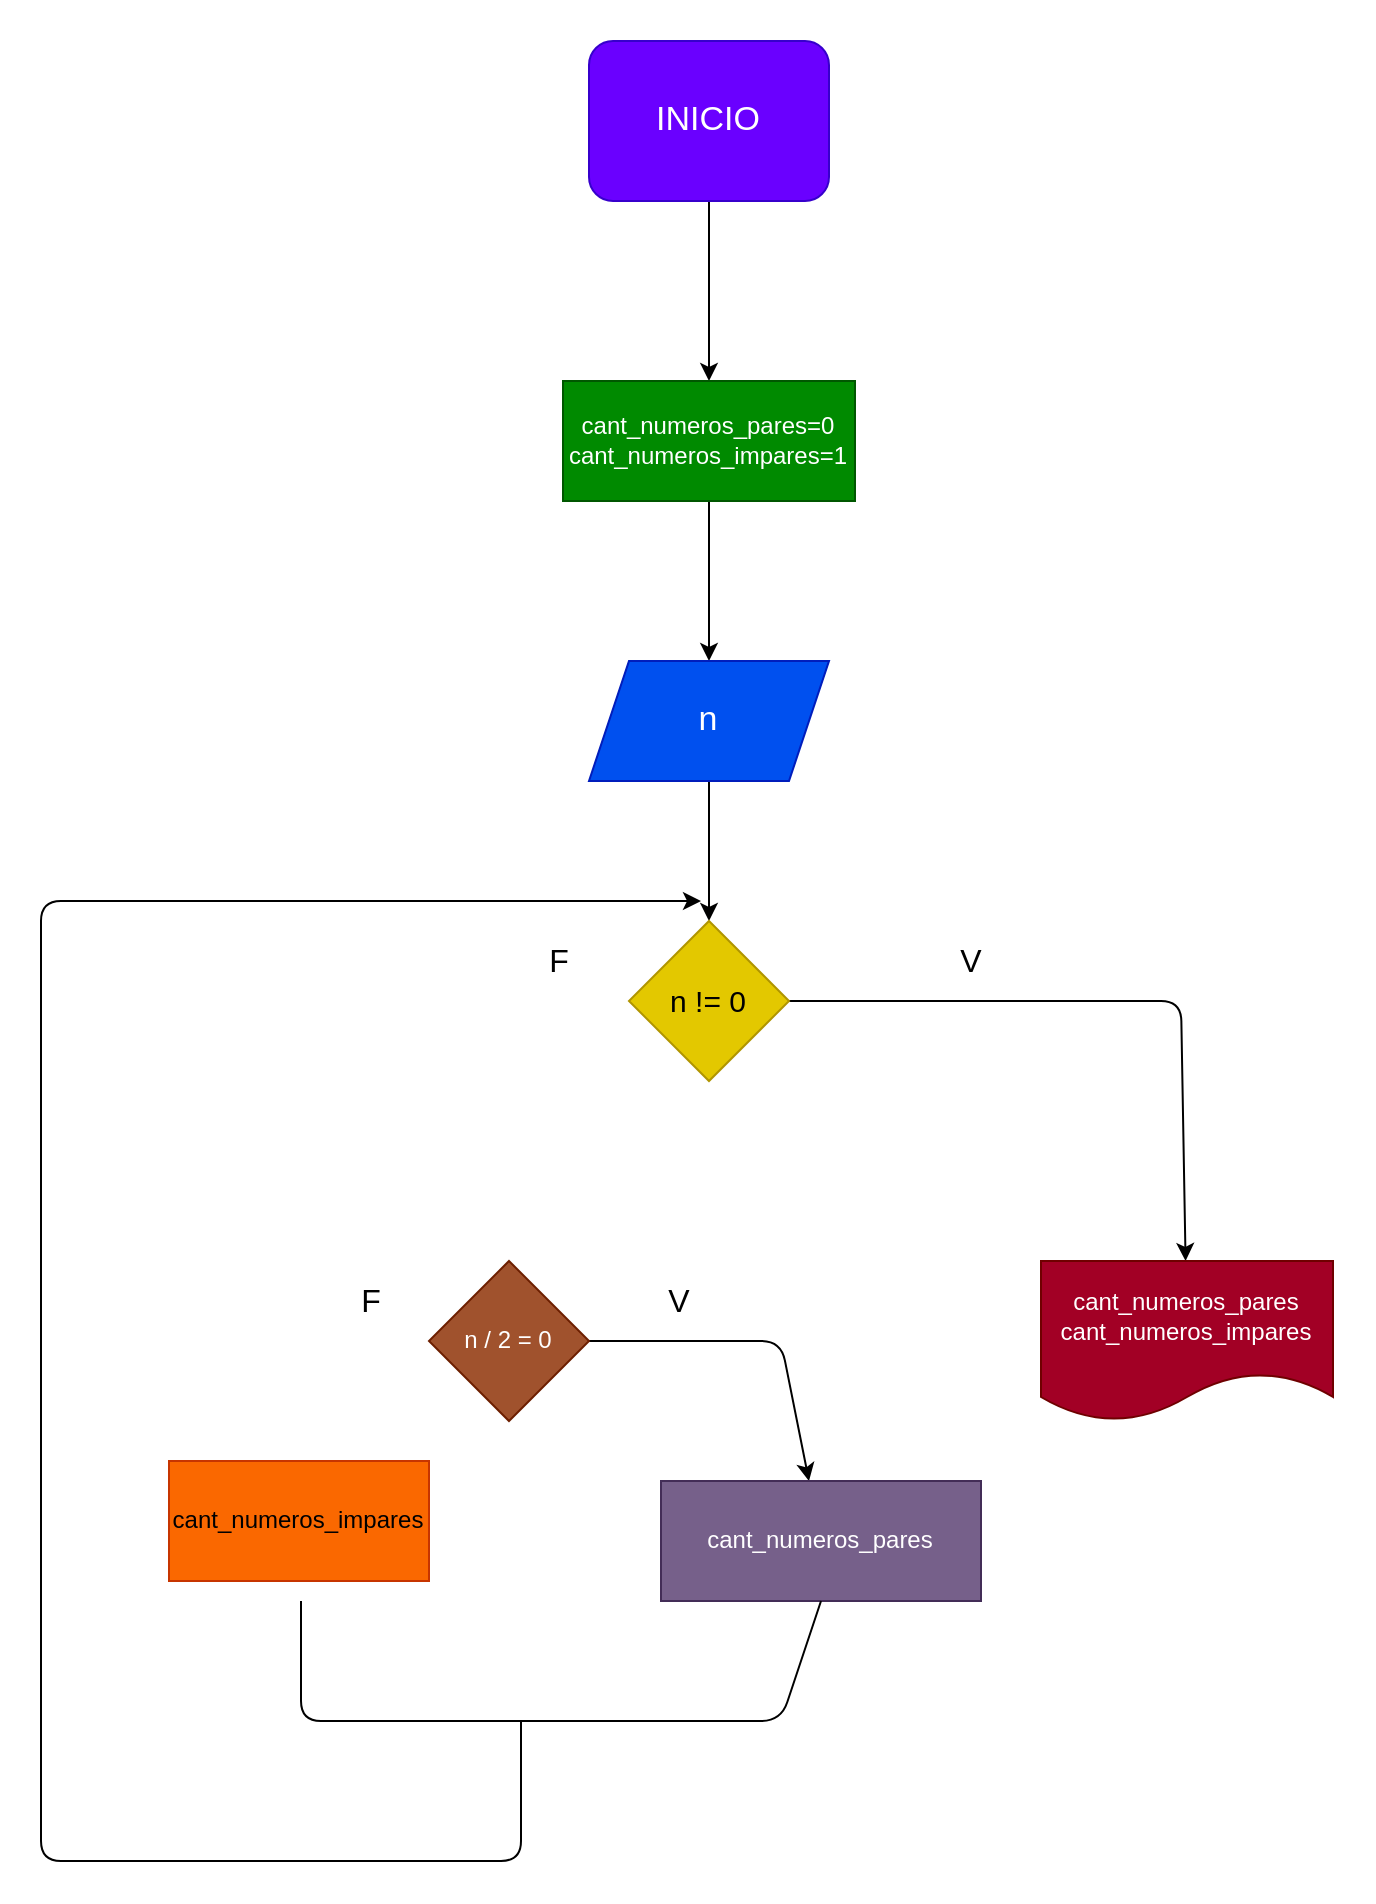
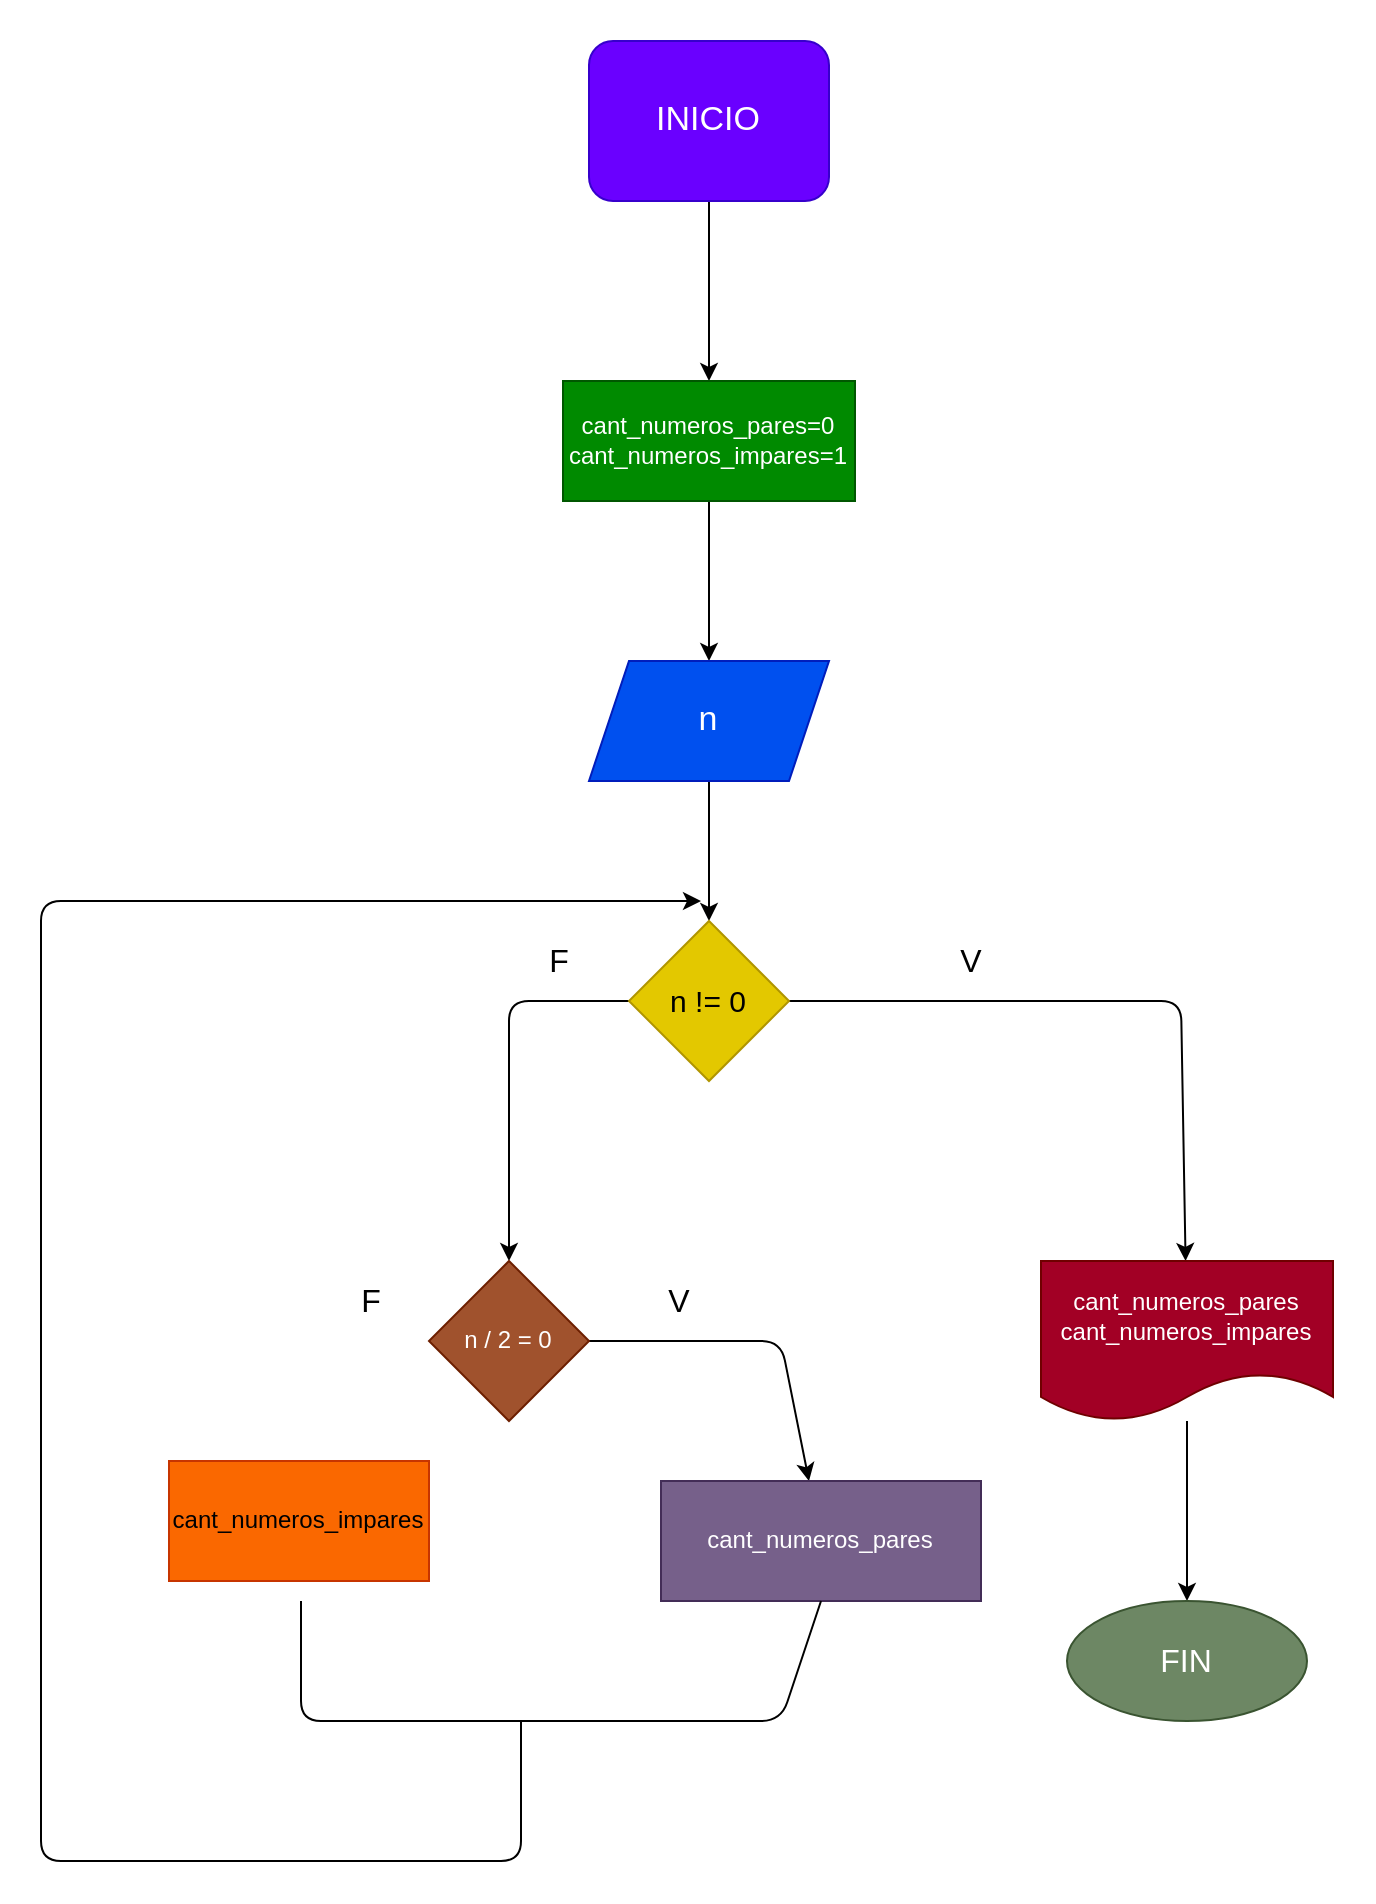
edge "n != 0" -> "n / 2 = 0": added
edge "cant_numeros_pares cant_numeros_impares" -> "FIN": added
node "FIN": added
